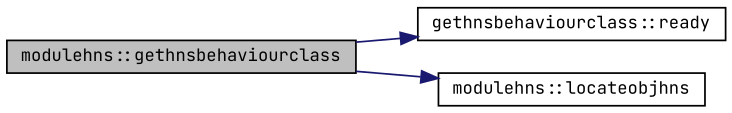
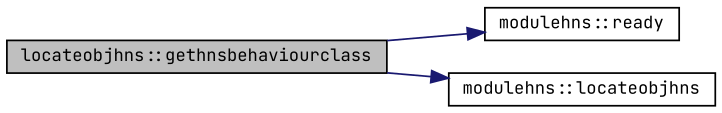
node "gethnsbehaviourclass::ready": label "gethnsbehaviourclass::ready" -> "modulehns::ready"
node "modulehns::gethnsbehaviourclass": label "modulehns::gethnsbehaviourclass" -> "locateobjhns::gethnsbehaviourclass"
